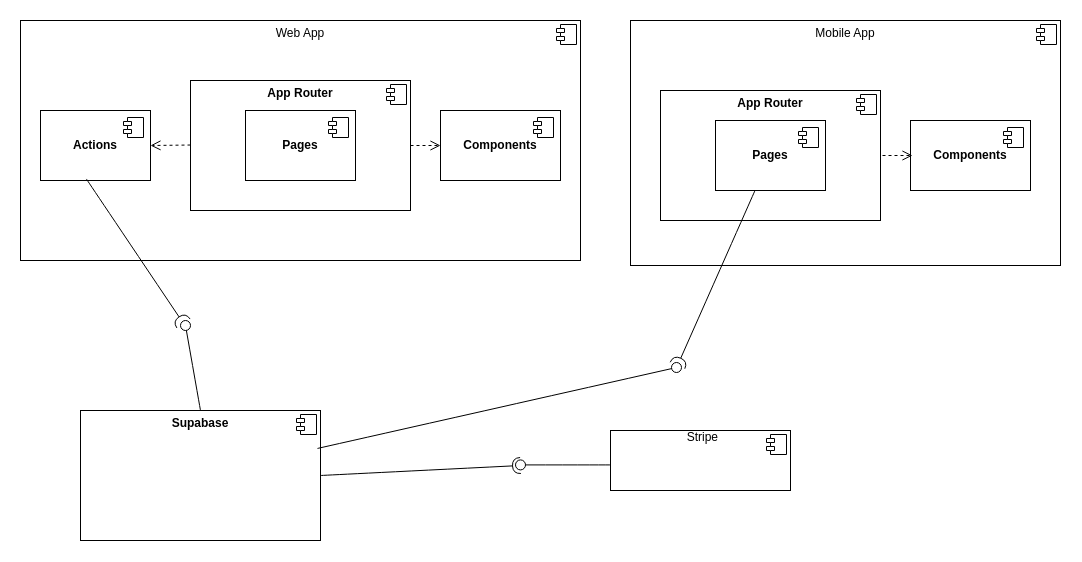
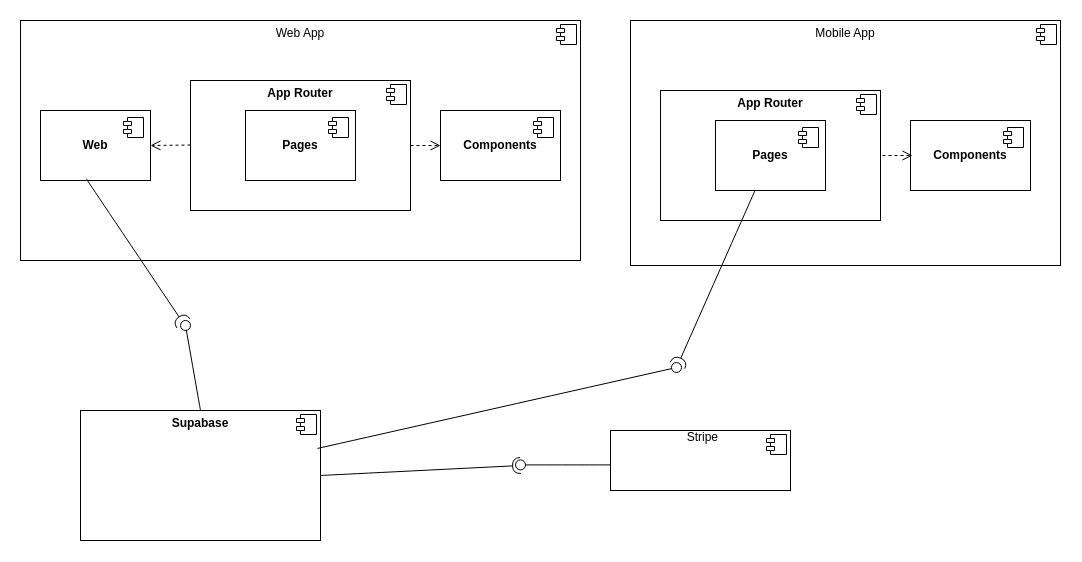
node "Actions": label "Actions" -> "Web"
